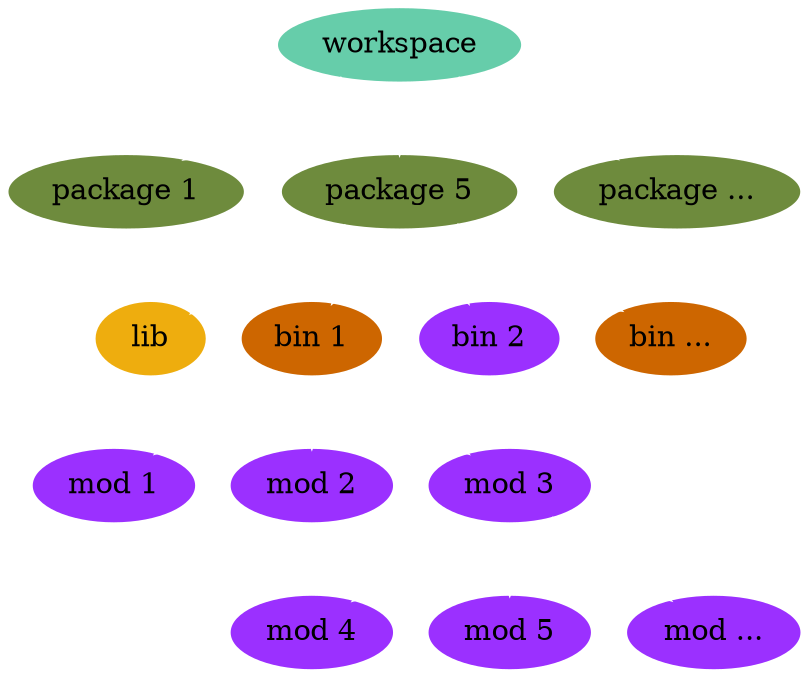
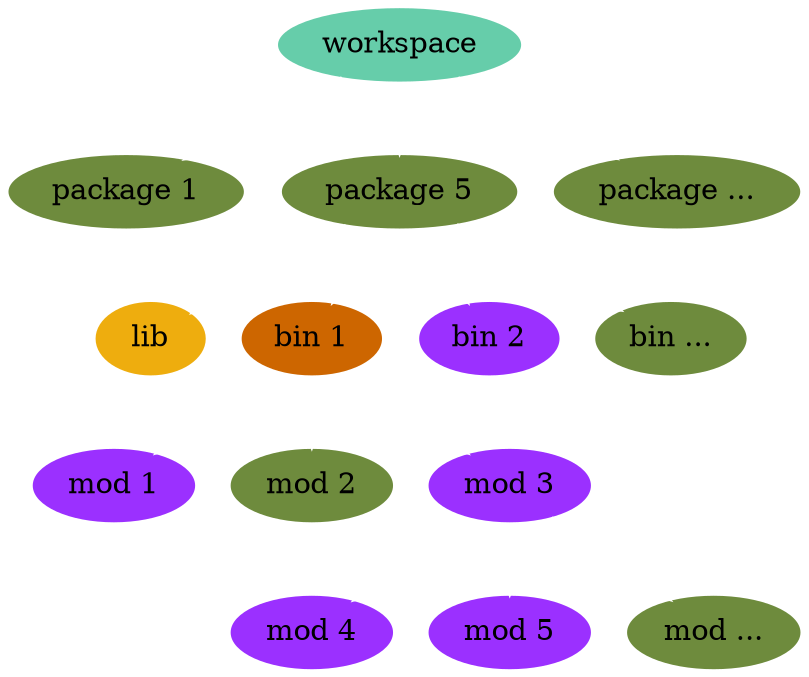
node "bin ...": fillcolor darkorange3 -> darkolivegreen4
node "mod 2": fillcolor purple1 -> darkolivegreen4
node "mod ...": fillcolor purple1 -> darkolivegreen4
